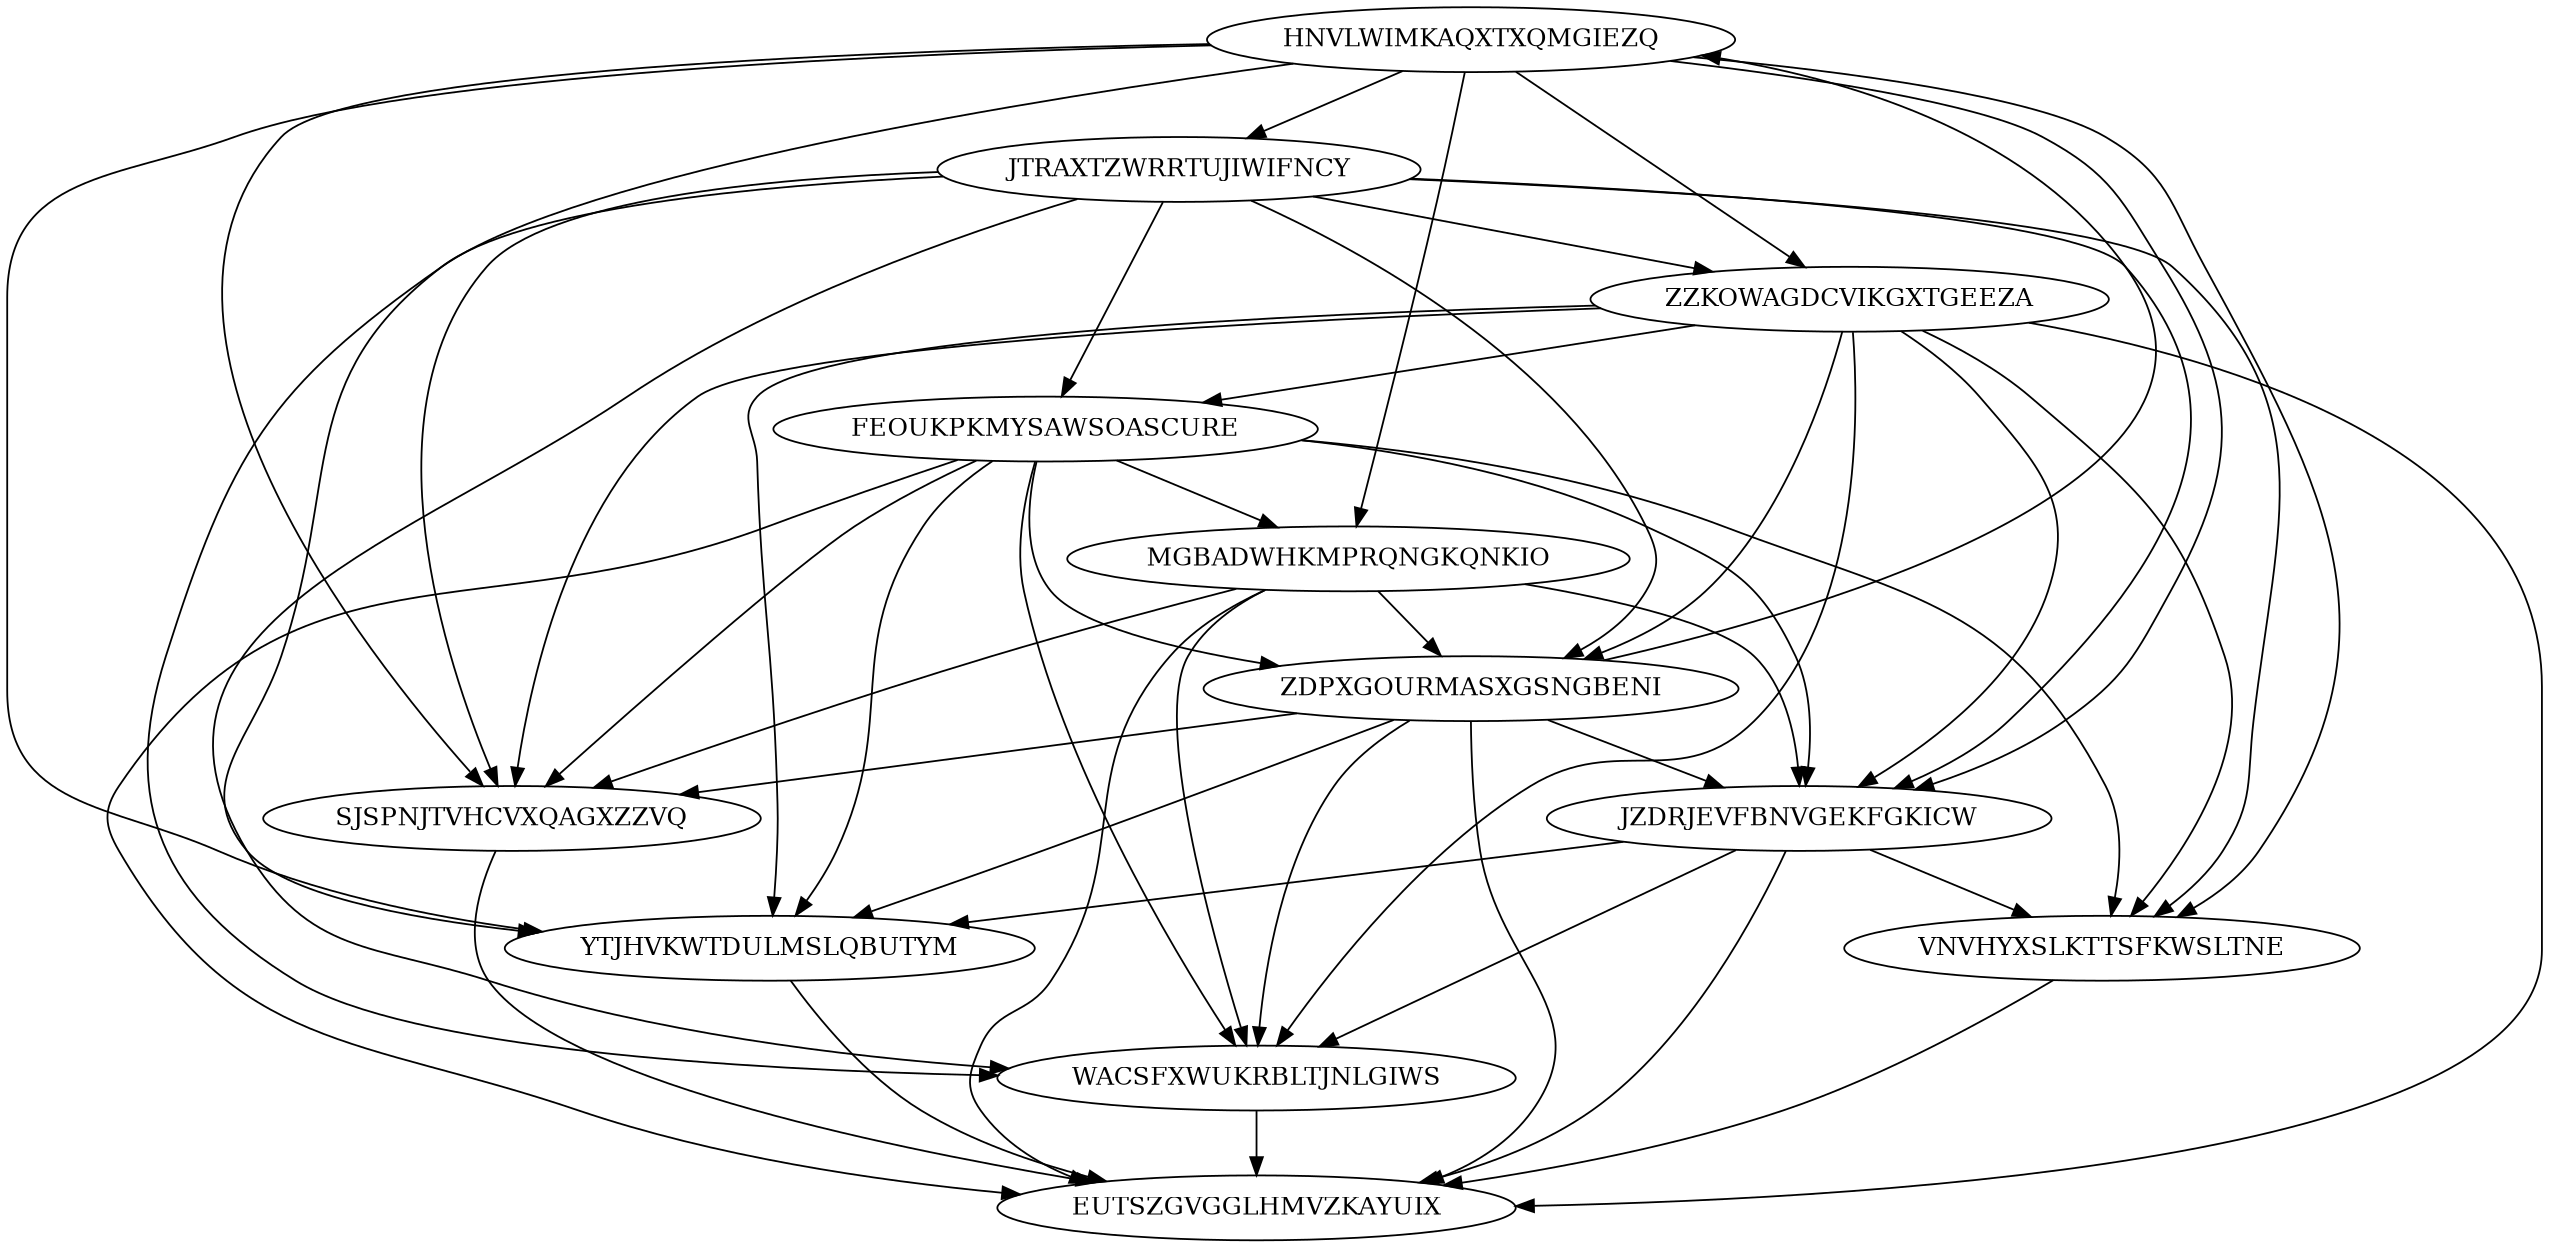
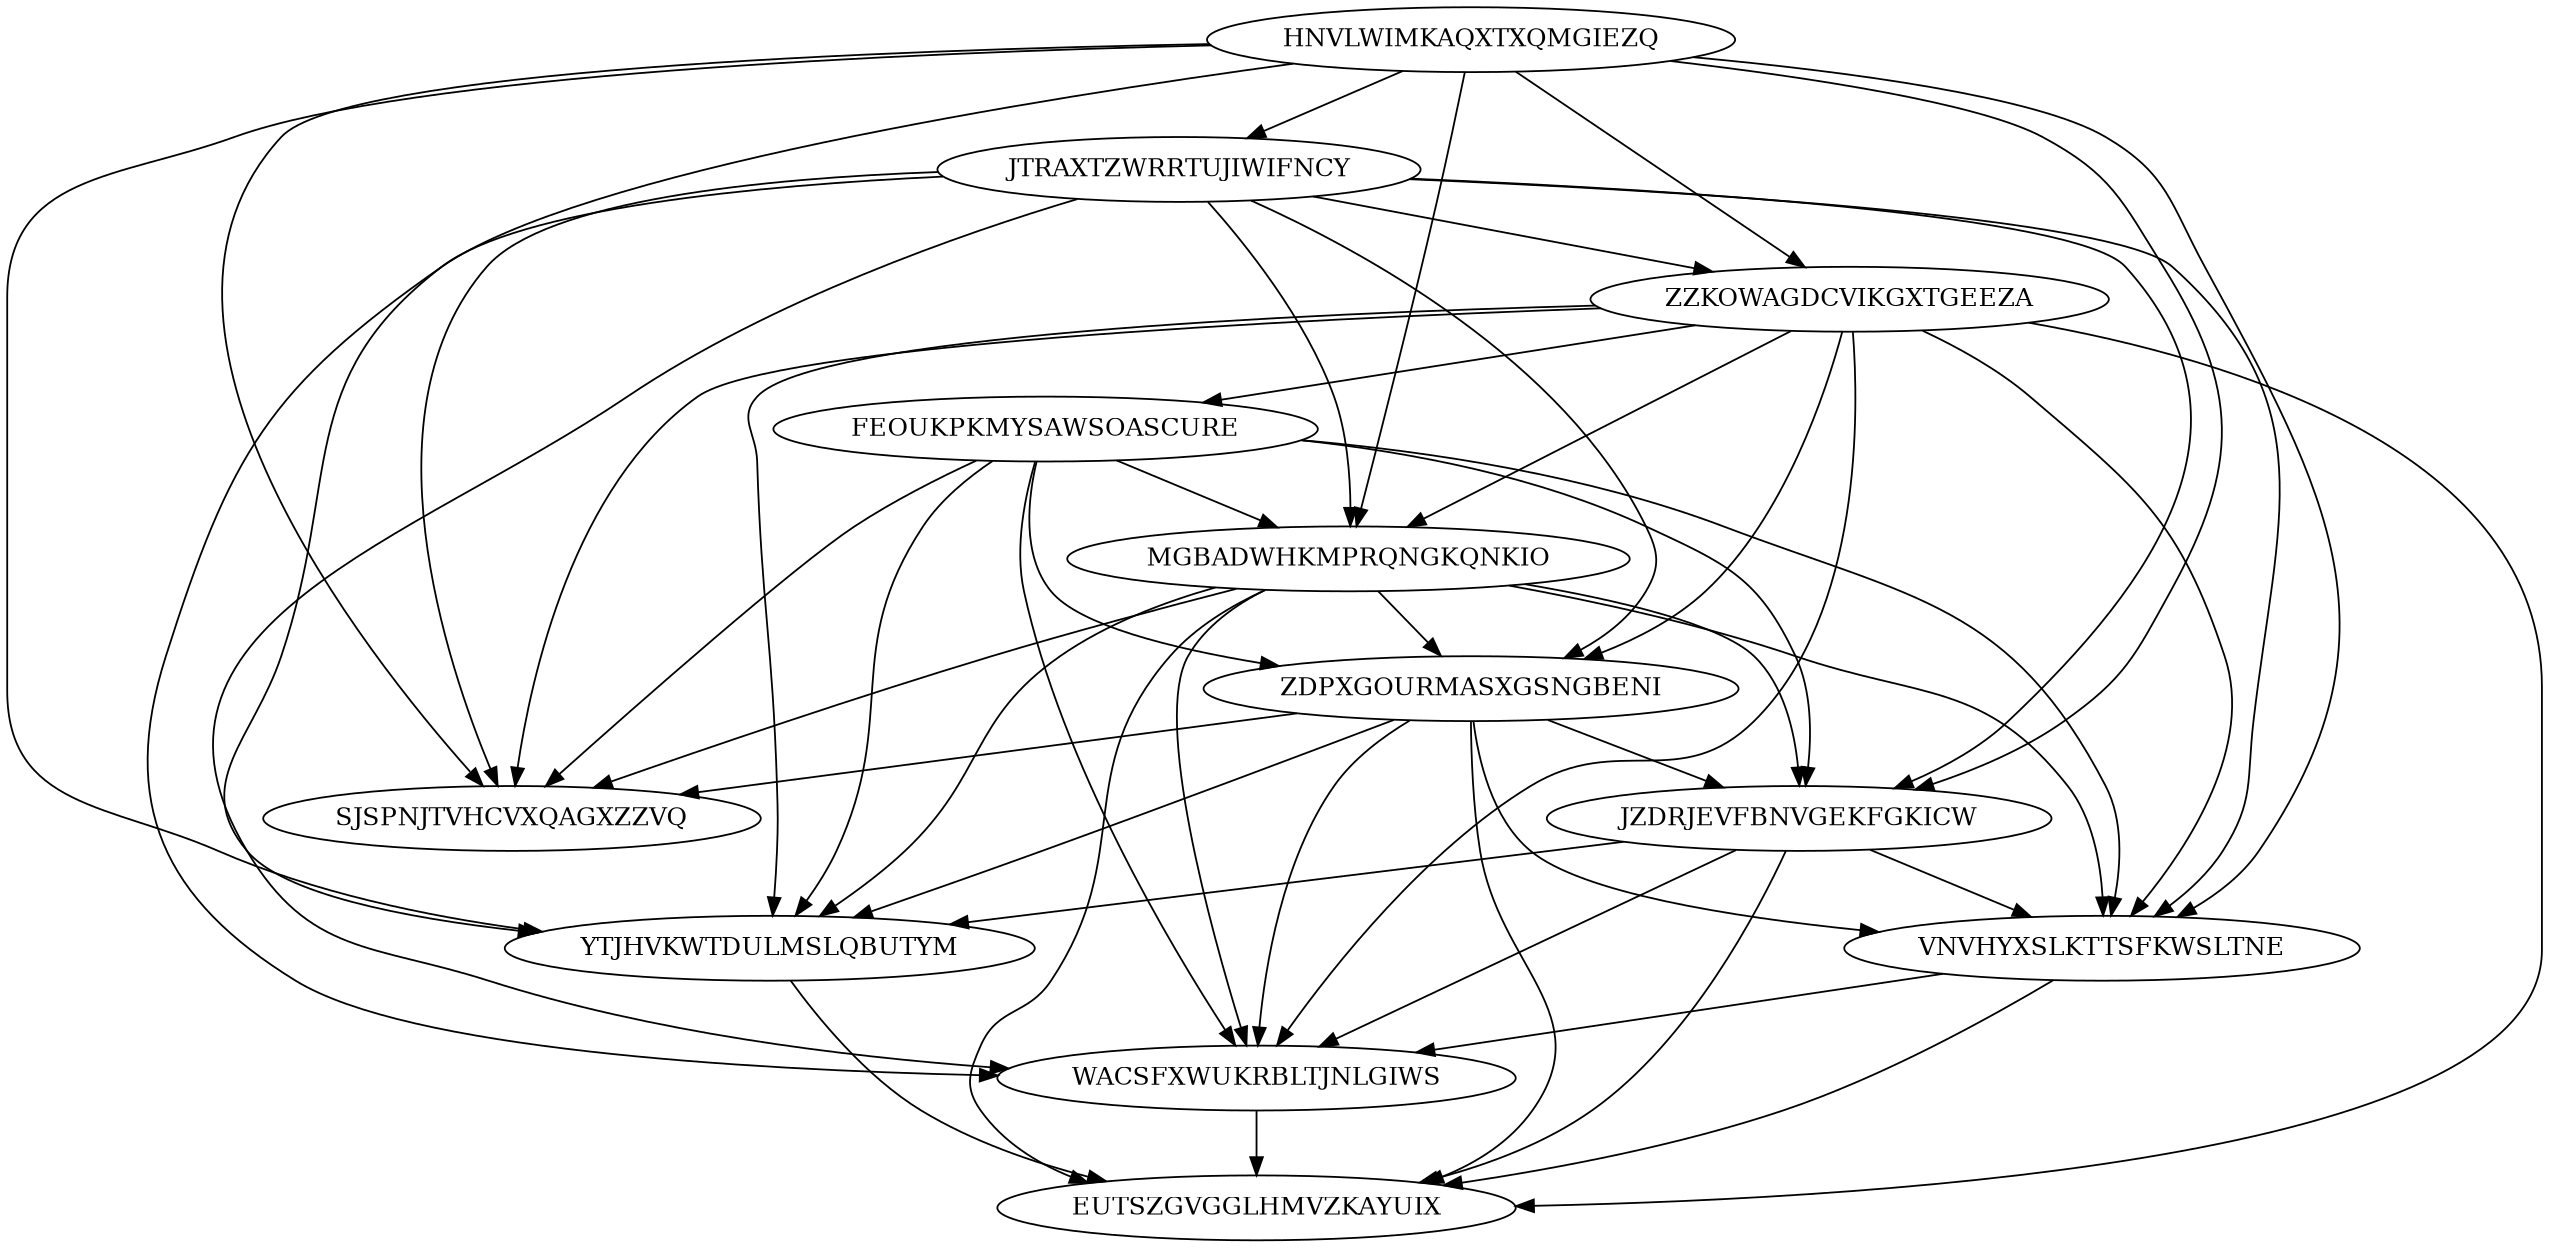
edge "JTRAXTZWRRTUJIWIFNCY" -> "FEOUKPKMYSAWSOASCURE": now "JTRAXTZWRRTUJIWIFNCY" -> "MGBADWHKMPRQNGKQNKIO"
edge "ZDPXGOURMASXGSNGBENI" -> "HNVLWIMKAQXTXQMGIEZQ": now "ZDPXGOURMASXGSNGBENI" -> "VNVHYXSLKTTSFKWSLTNE"
edge "ZZKOWAGDCVIKGXTGEEZA" -> "JZDRJEVFBNVGEKFGKICW": now "ZZKOWAGDCVIKGXTGEEZA" -> "MGBADWHKMPRQNGKQNKIO"
edge "MGBADWHKMPRQNGKQNKIO" -> "VNVHYXSLKTTSFKWSLTNE": added
edge "MGBADWHKMPRQNGKQNKIO" -> "YTJHVKWTDULMSLQBUTYM": added
edge "FEOUKPKMYSAWSOASCURE" -> "EUTSZGVGGLHMVZKAYUIX": removed
edge "VNVHYXSLKTTSFKWSLTNE" -> "WACSFXWUKRBLTJNLGIWS": added
edge "SJSPNJTVHCVXQAGXZZVQ" -> "EUTSZGVGGLHMVZKAYUIX": removed
